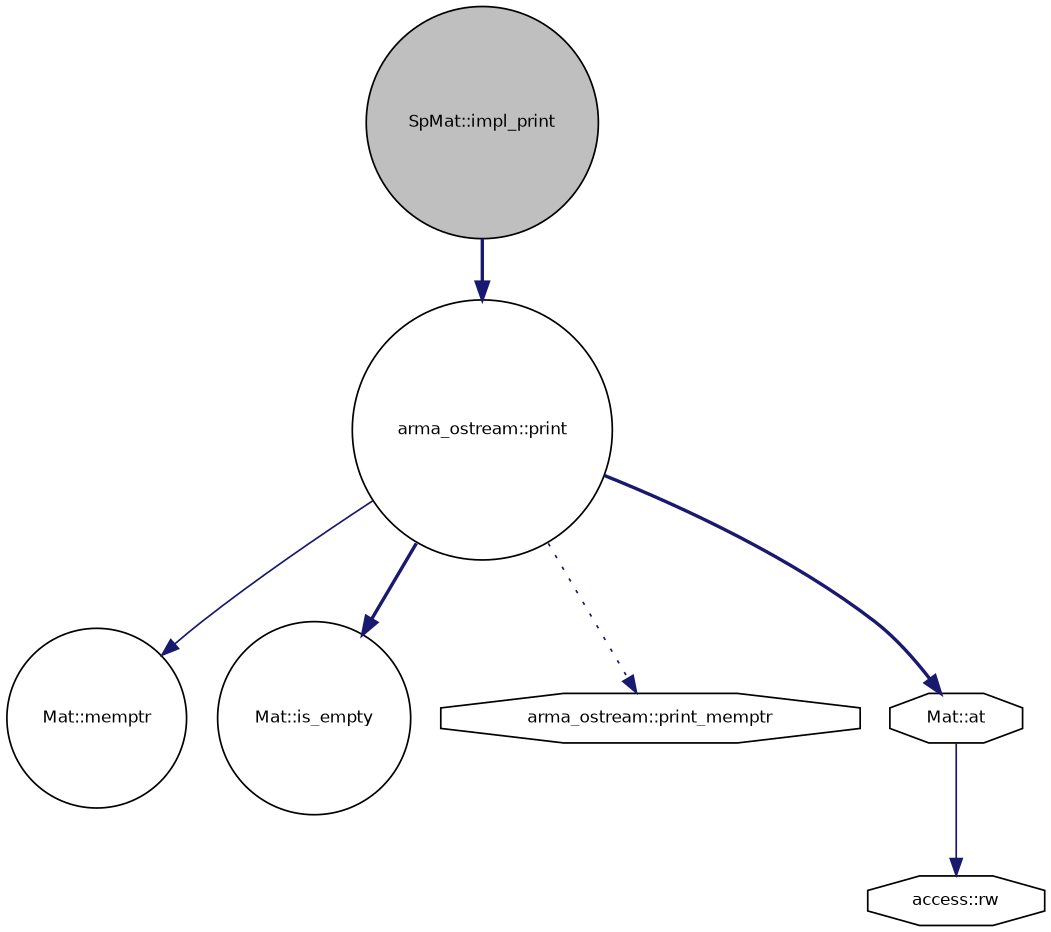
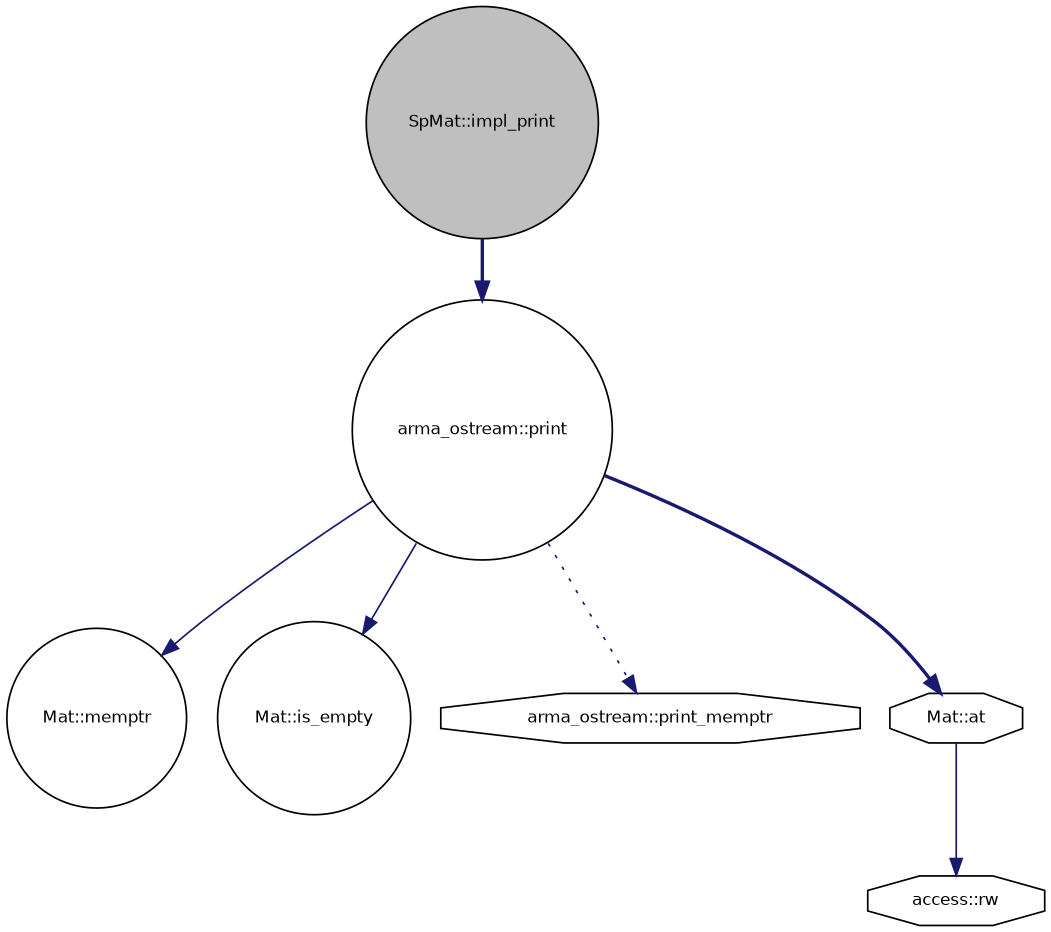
edge "arma_ostream::print" -> "Mat::is_empty": style bold -> solid
